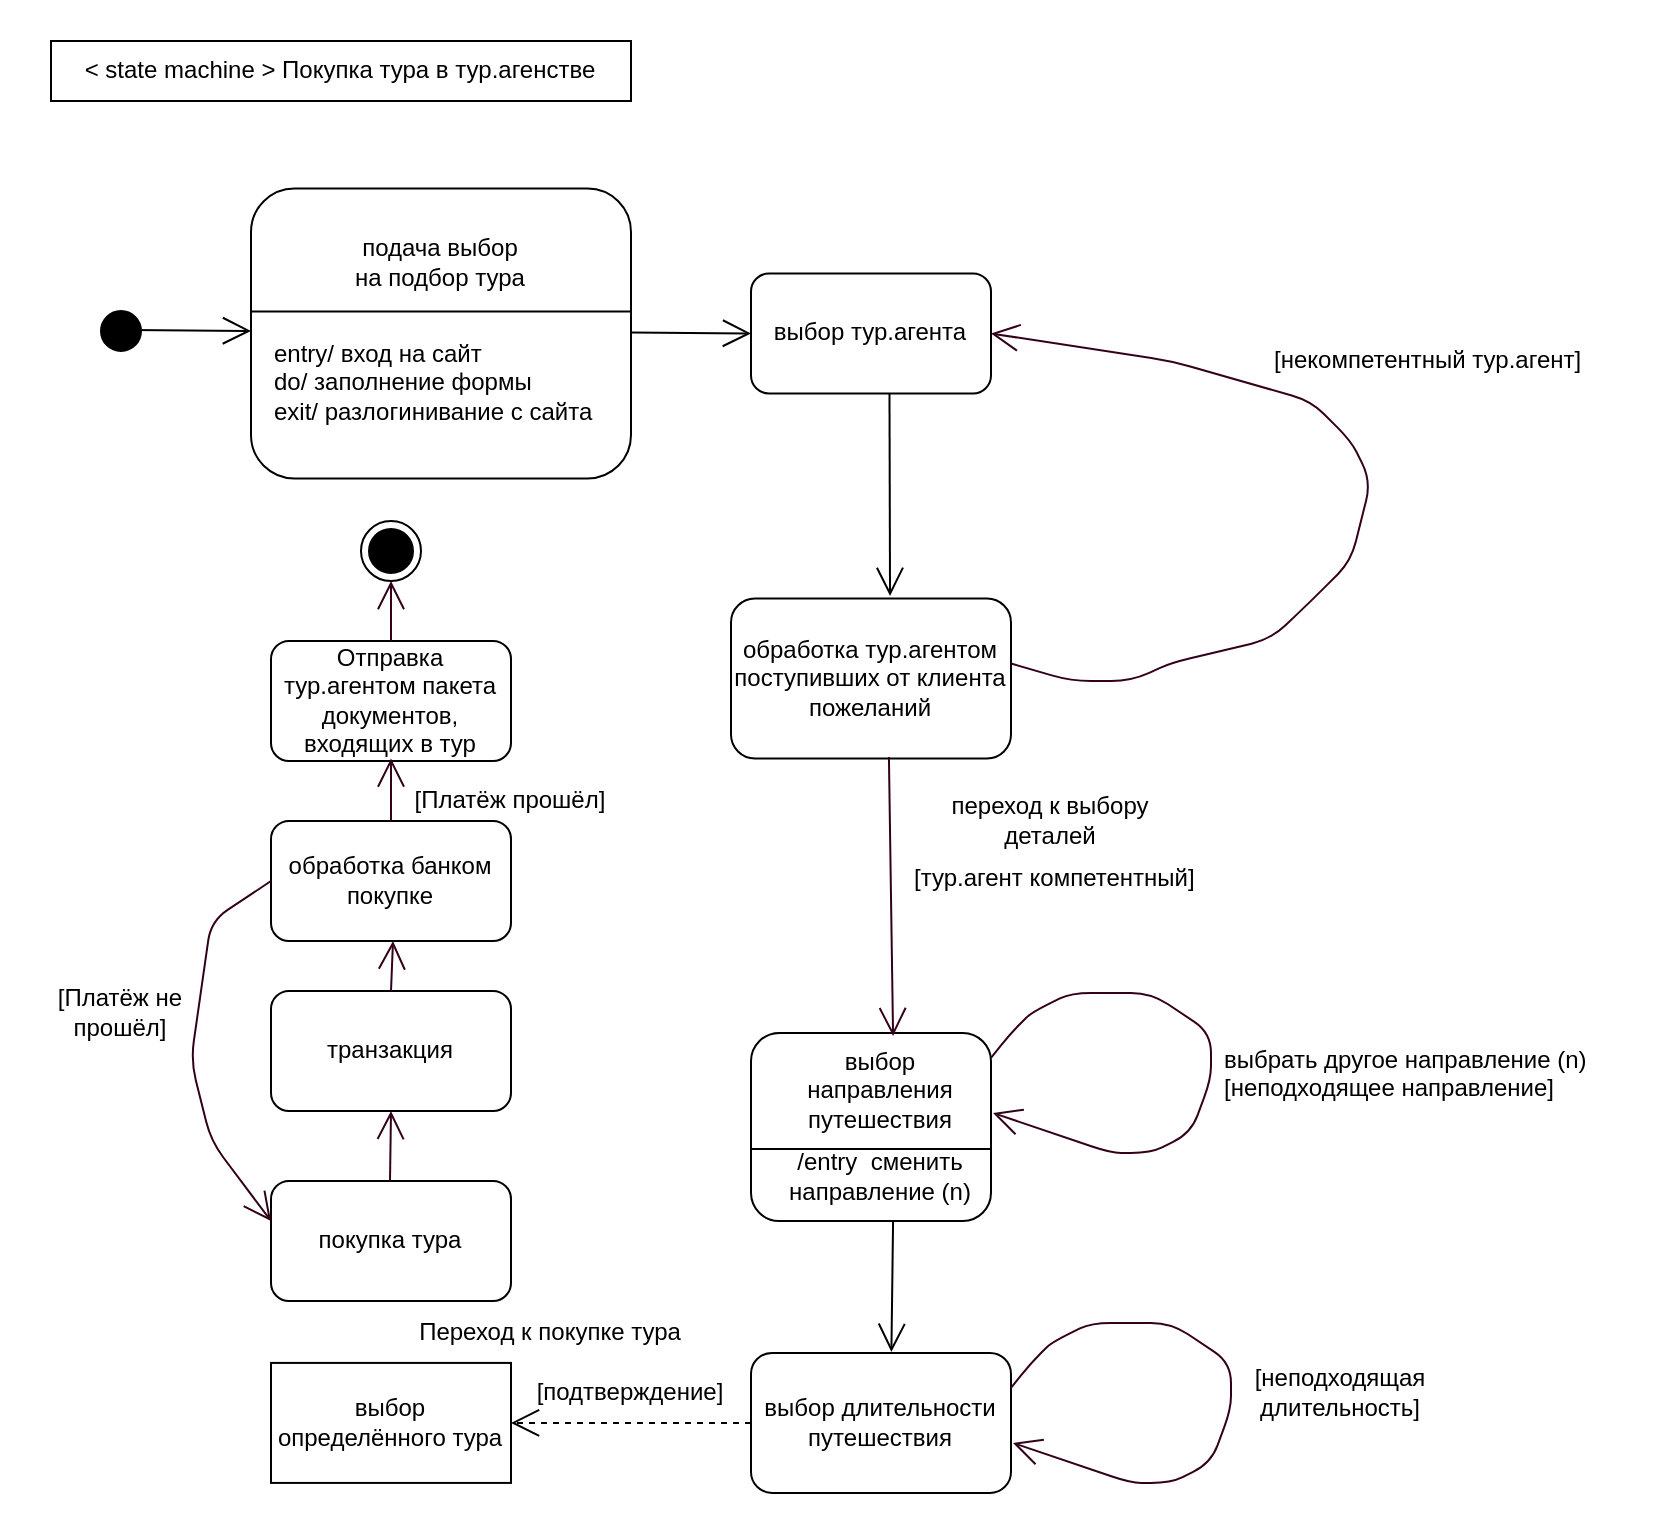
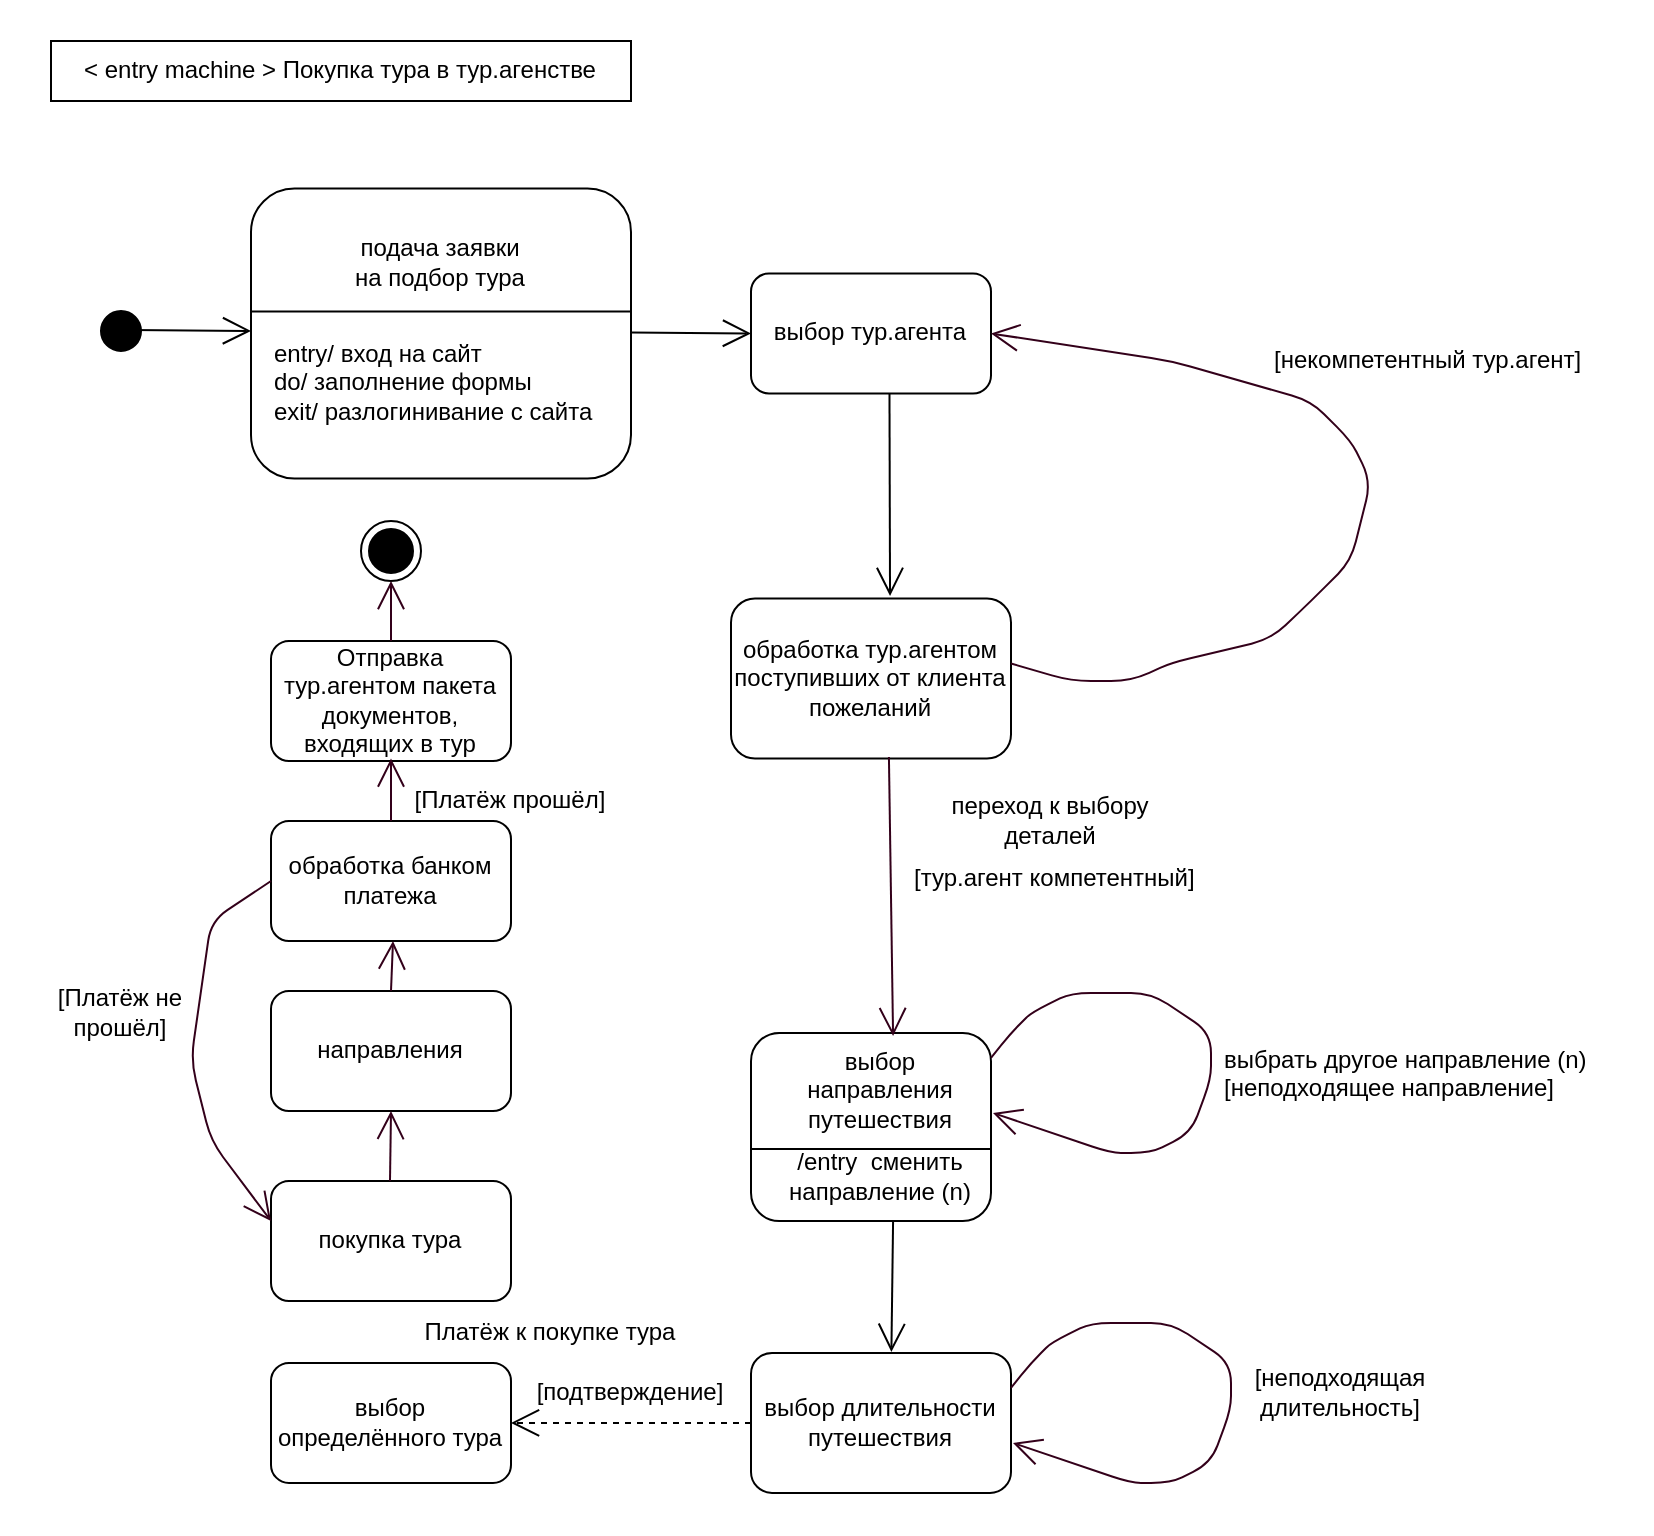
node "< state machine > Покупка тура в тур.агенстве": label "< state machine > Покупка тура в тур.агенстве" -> "< entry machine > Покупка тура в тур.агенстве"
node "подача выбор на подбор тура": label "подача выбор на подбор тура" -> "подача заявки на подбор тура"
node "обработка банком покупке": label "обработка банком покупке" -> "обработка банком платежа"
node "транзакция": label "транзакция" -> "направления"
node "Переход к покупке тура": label "Переход к покупке тура" -> "Платёж к покупке тура"
node "выбор определённого тура": shape rectangle -> rounded rectangle
